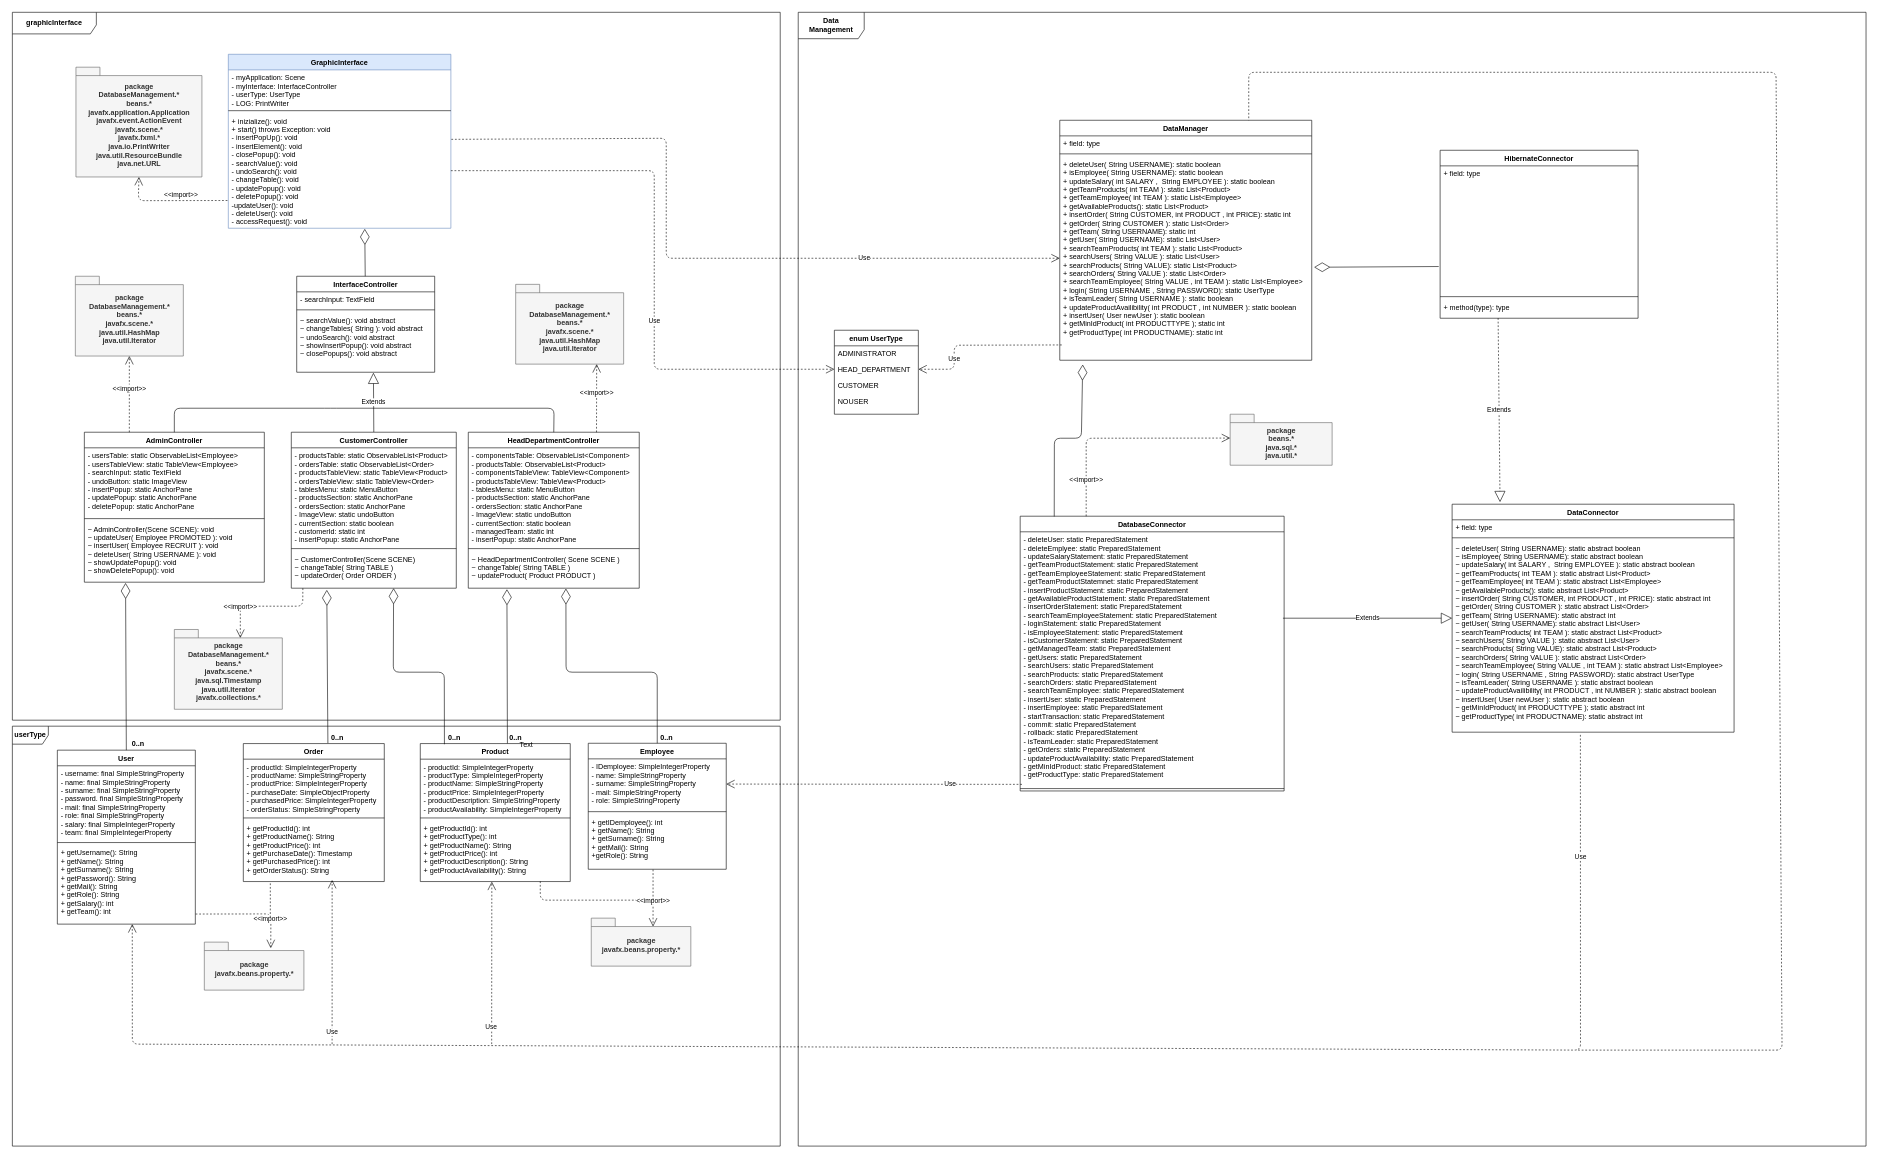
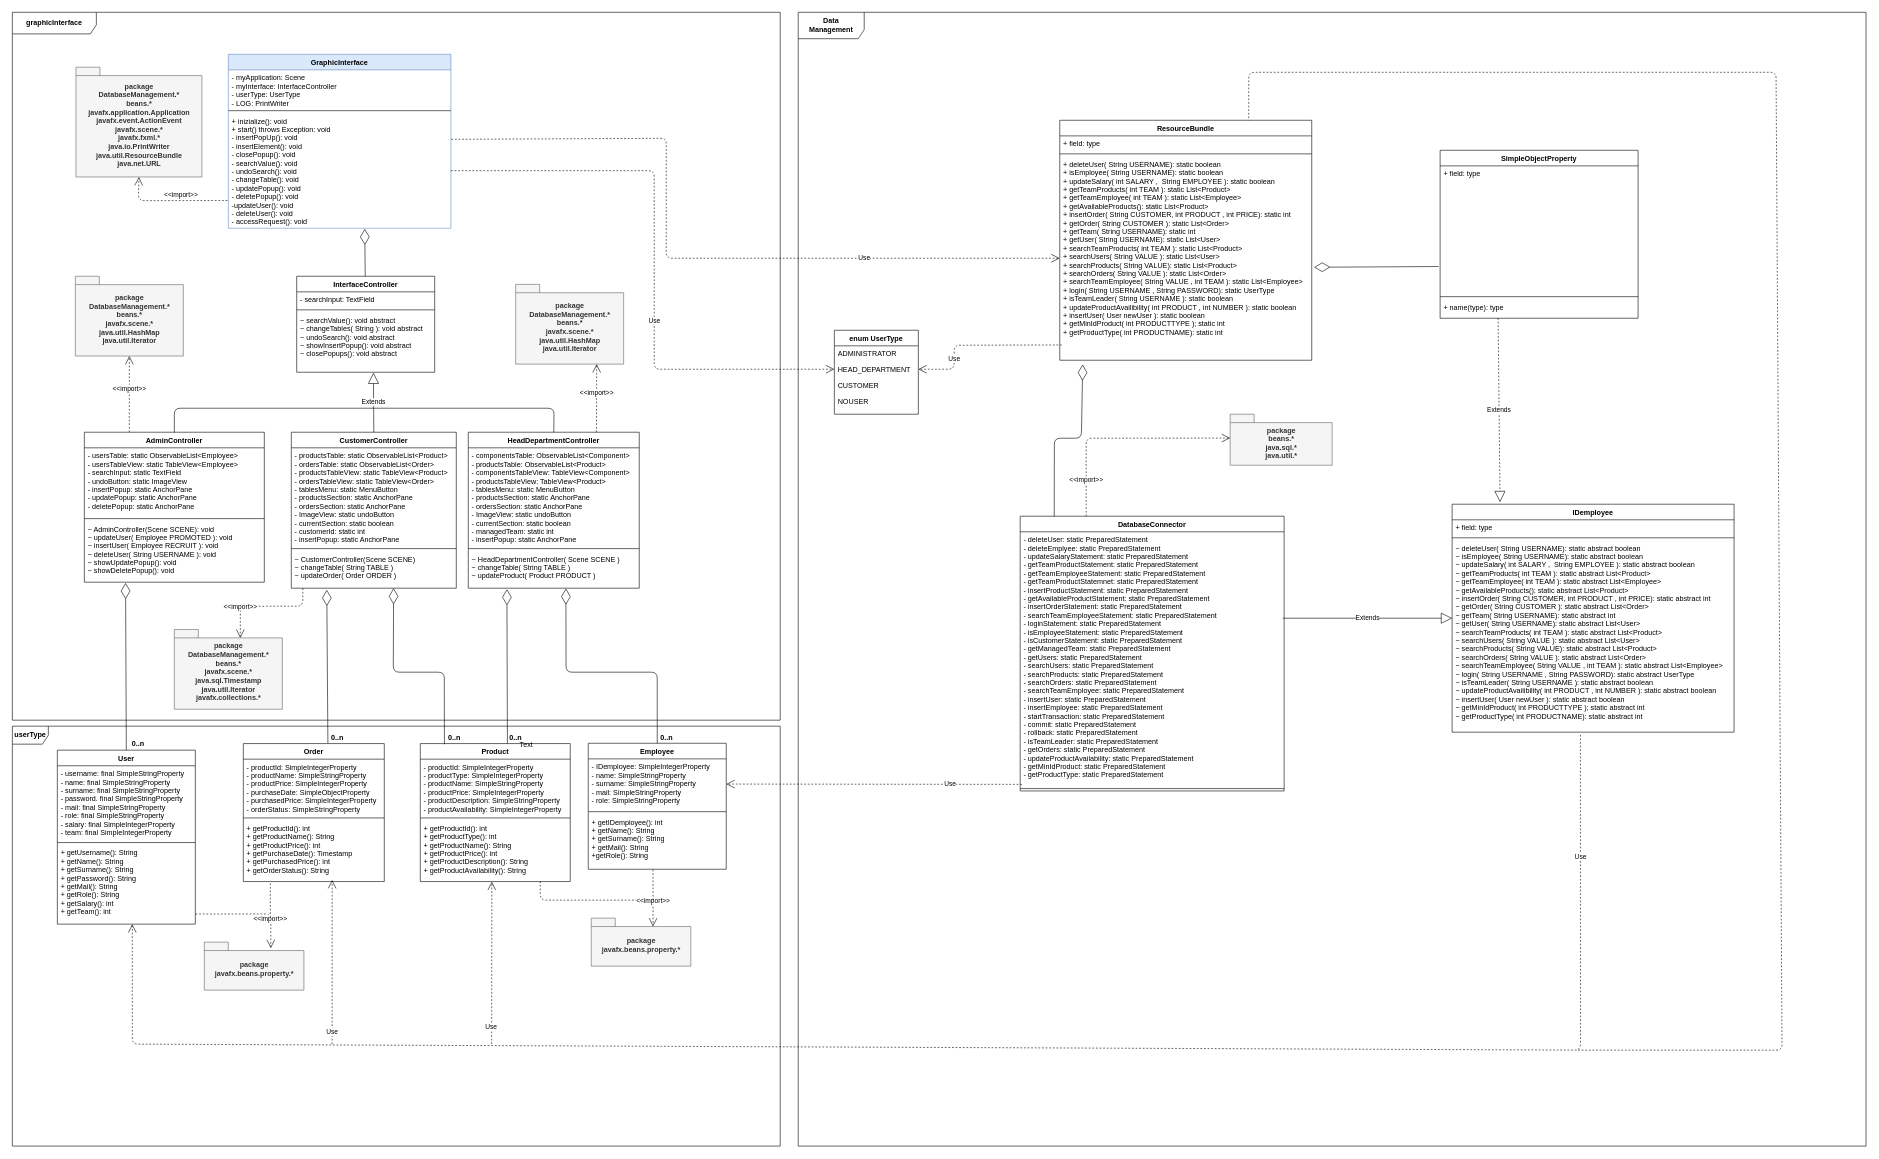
node "DataManager": label "DataManager" -> "ResourceBundle"
node "HibernateConnector": label "HibernateConnector" -> "SimpleObjectProperty"
node "+ method(type): type": label "+ method(type): type" -> "+ name(type): type"
node "DataConnector": label "DataConnector" -> "IDemployee"
